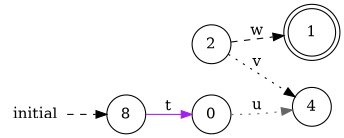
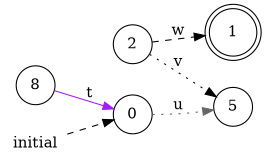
node "4": label "4" -> "5"
edge "initial" -> "8": now "initial" -> "0"
